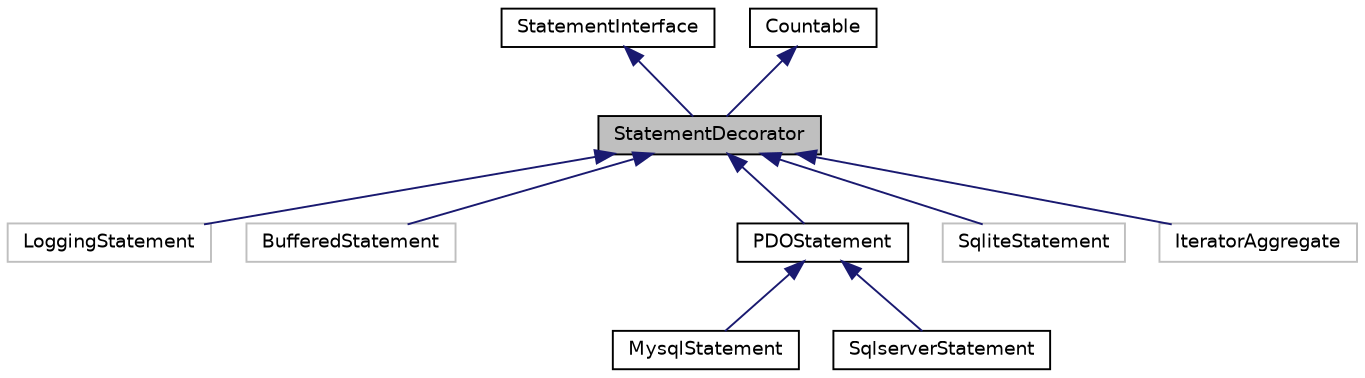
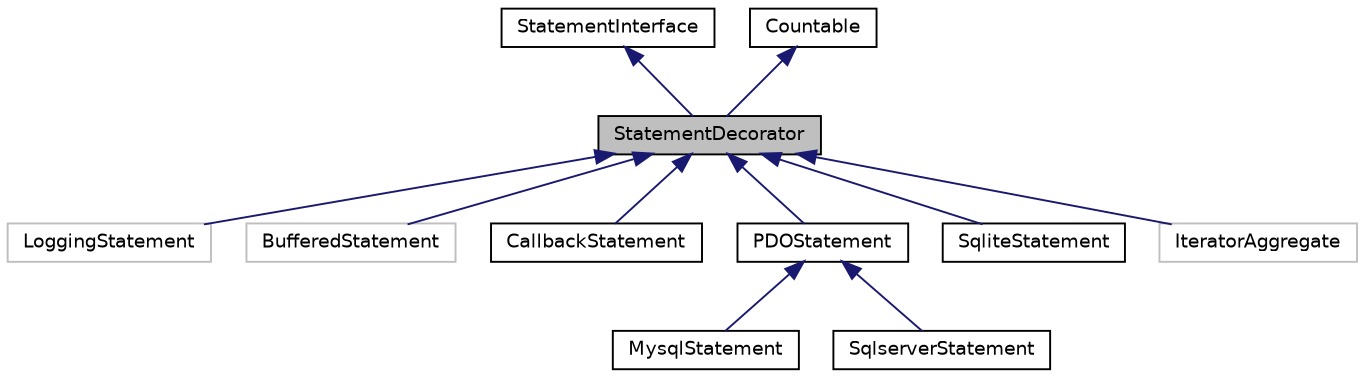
node "CallbackStatement": added
node "SqliteStatement": color grey75 -> black
